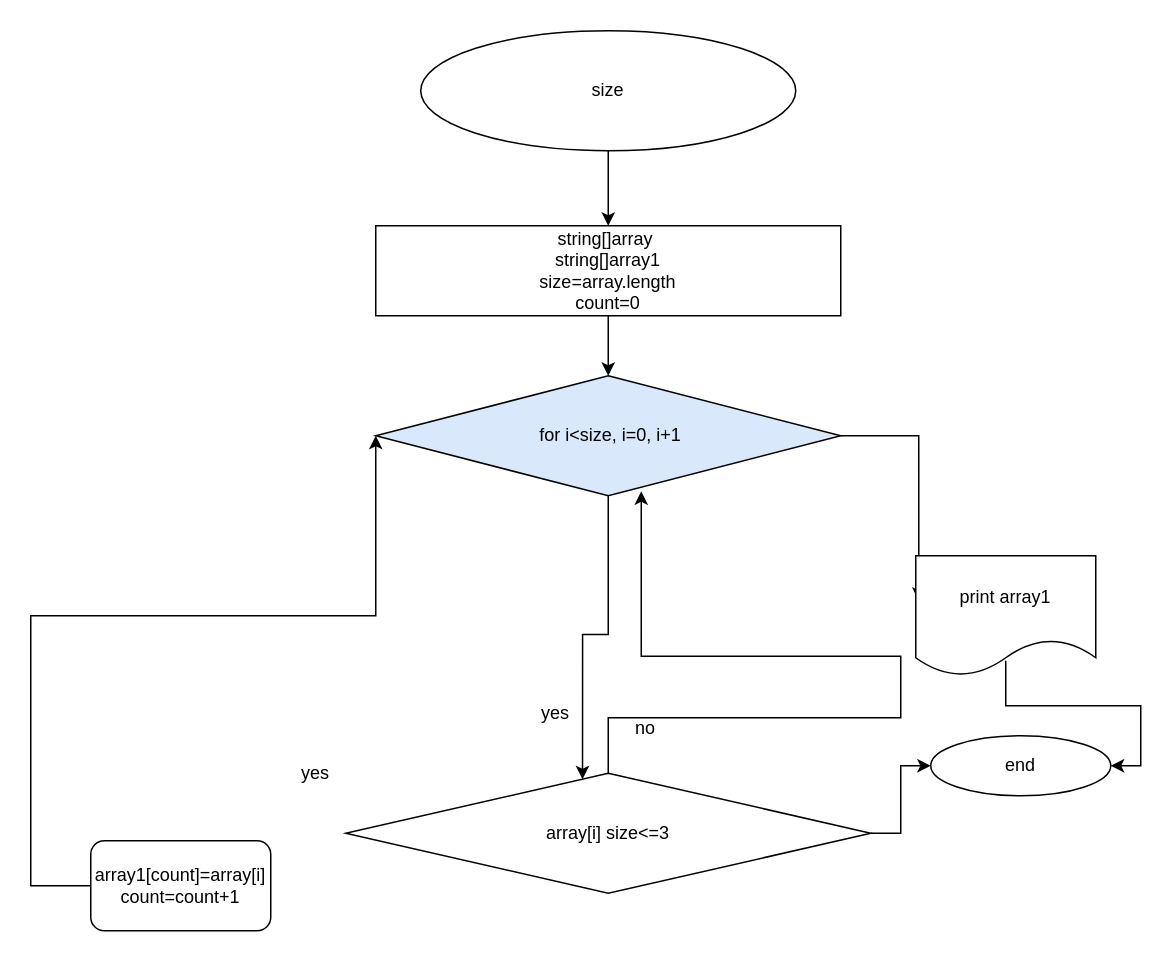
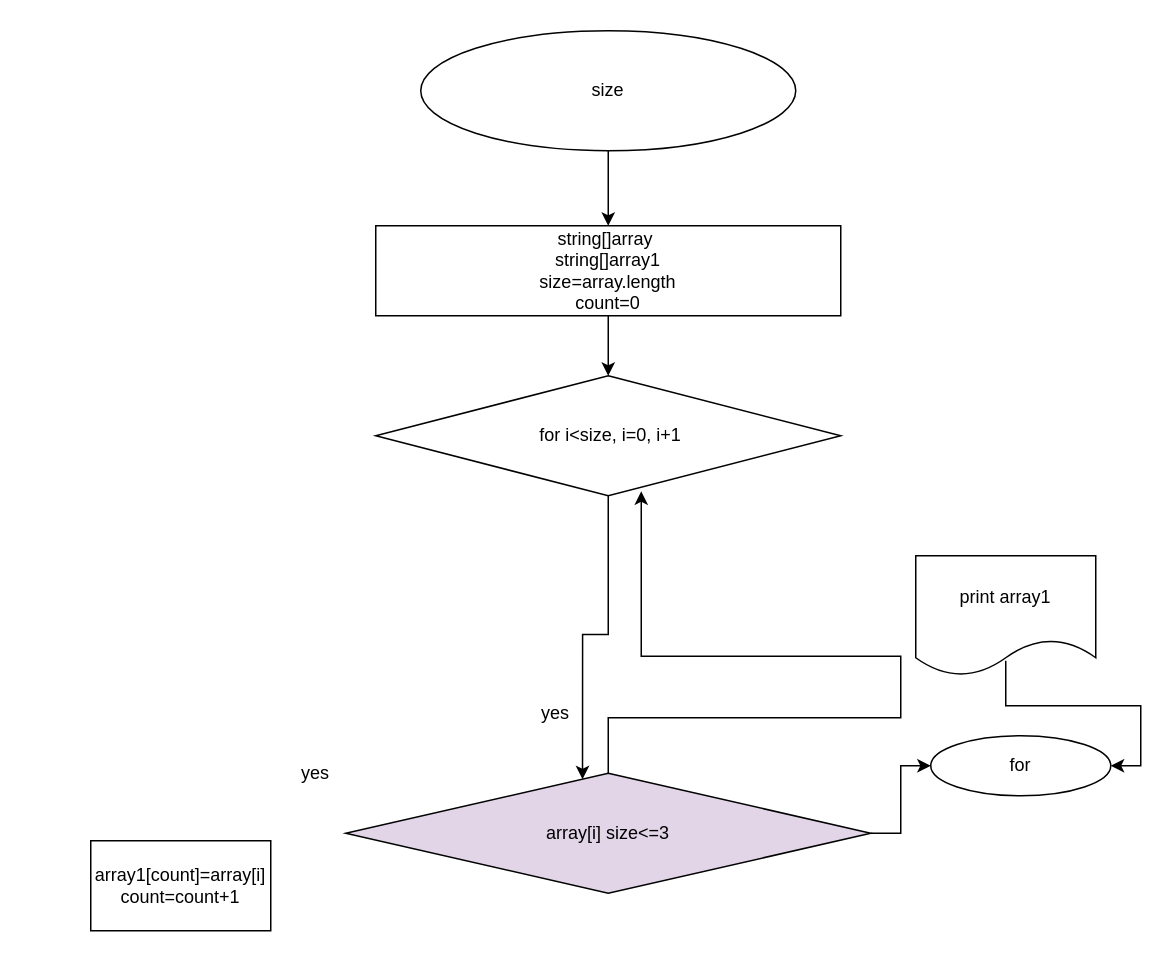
node "for i<size, i=0, i+1": fillcolor #dae8fc -> #ffffff
edge "for i<size, i=0, i+1" -> "print array1": removed
edge "array1[count]=array[i] count=count+1" -> "for i<size, i=0, i+1": removed
node "no": removed
node "end": label "end" -> "for"
node "array[i] size<=3": fillcolor #ffffff -> #e1d5e7
node "array1[count]=array[i] count=count+1": shape rounded rectangle -> rectangle
